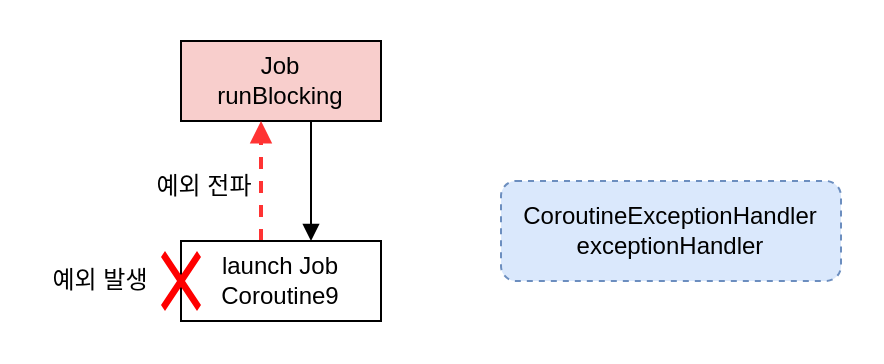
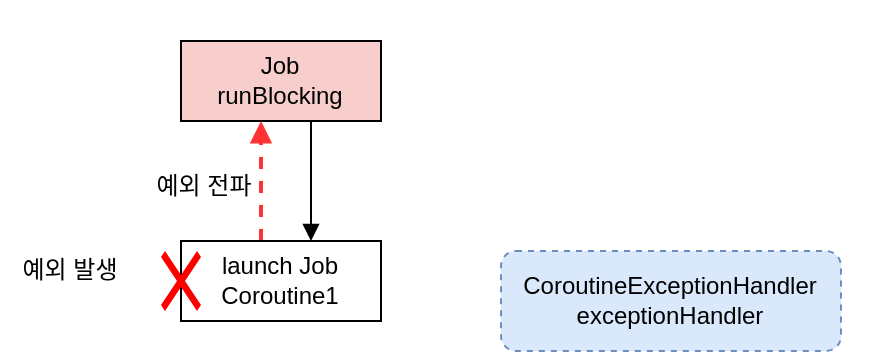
node "CoroutineExceptionHandler exceptionHandler": moved (671, 231) -> (671, 301)
node "예외 발생": moved (101, 281) -> (71, 271)
node "launch Job Coroutine9": label "launch Job Coroutine9" -> "launch Job Coroutine1"
